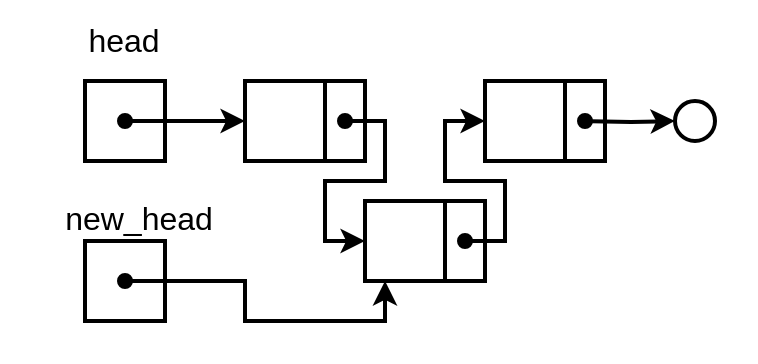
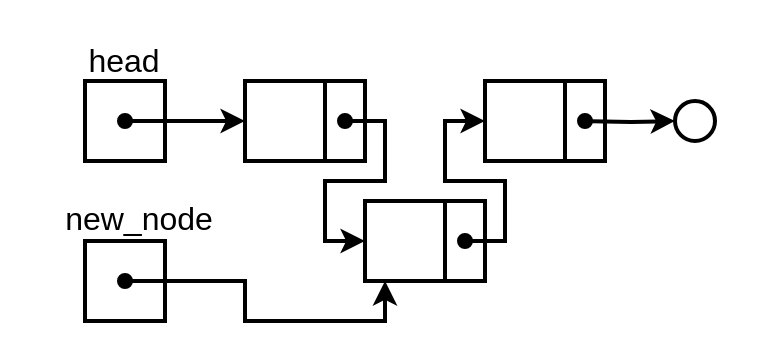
node "head": moved (125, 41) -> (125, 61)
node "new_head": label "new_head" -> "new_node"
